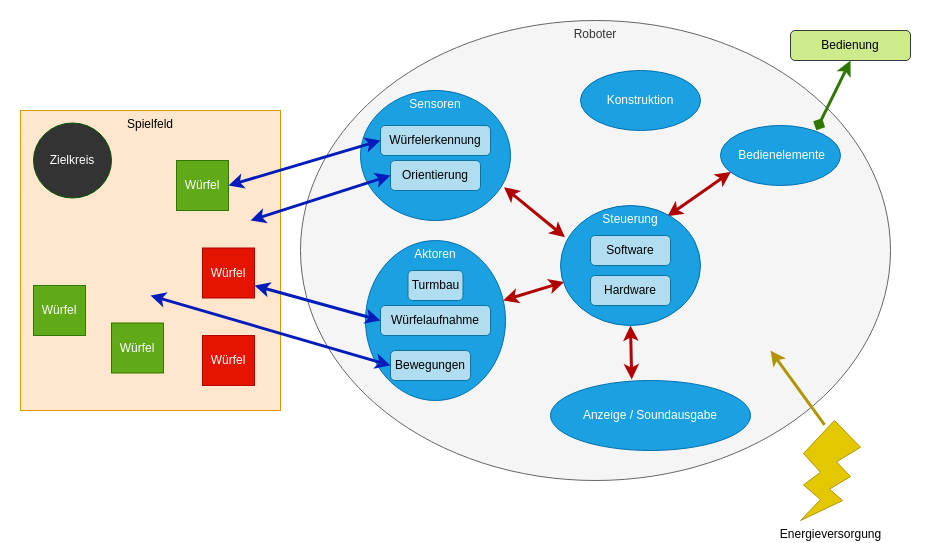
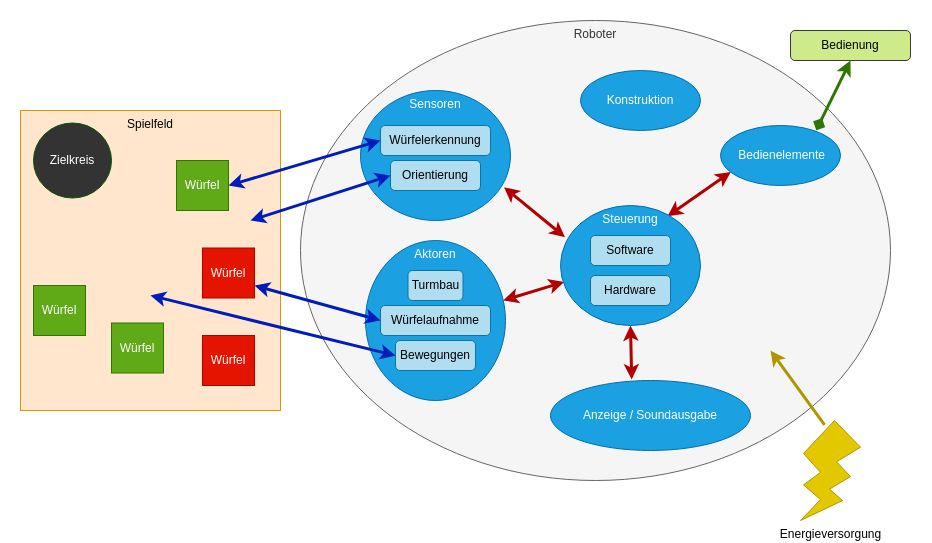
node "Bewegungen": moved (431, 366) -> (436, 356)
